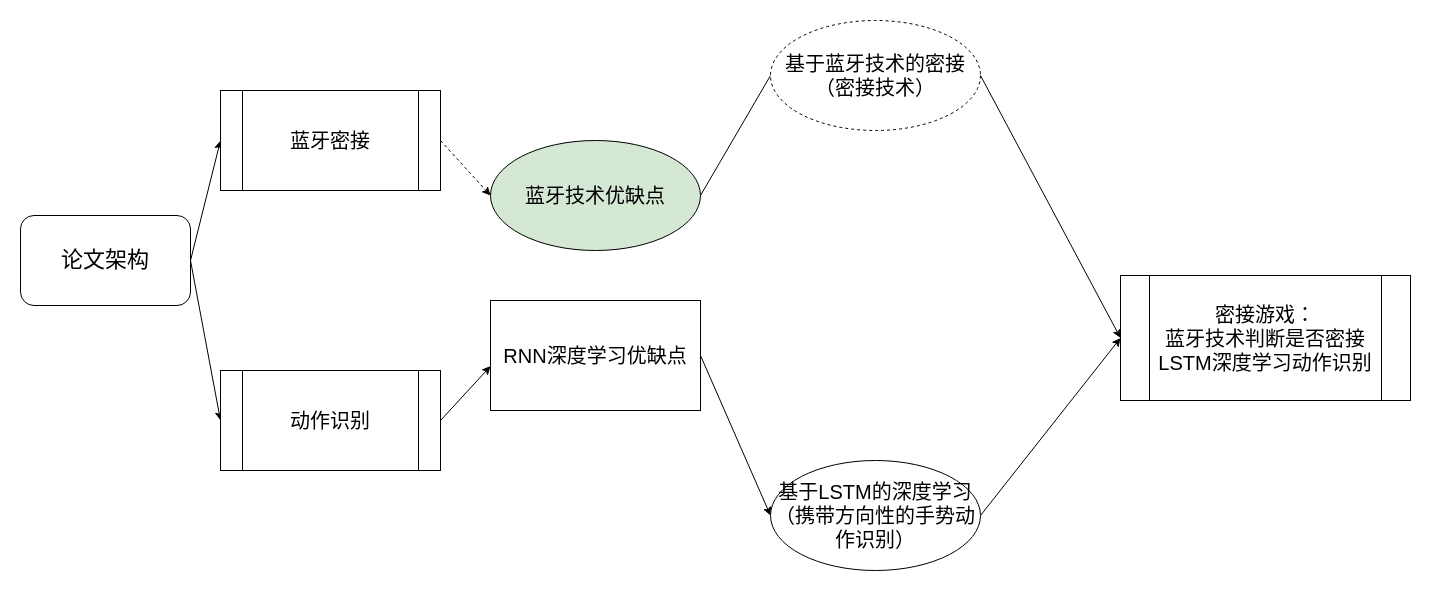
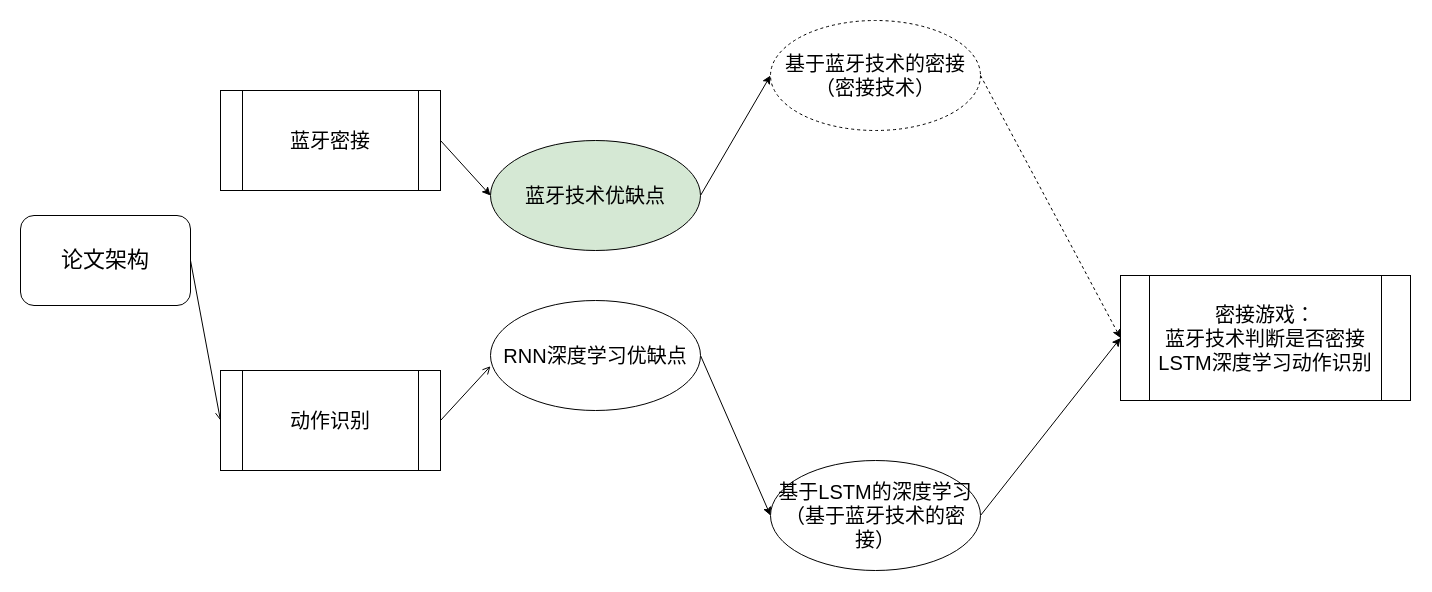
edge "基于蓝牙技术的密接 （密接技术）" -- "蓝牙技术优缺点": arrowhead none -> classic
edge "蓝牙密接" -> "蓝牙技术优缺点": style dashed -> solid
edge "论文架构" -> "蓝牙密接": removed
edge "基于蓝牙技术的密接 （密接技术）" -> "密接游戏： 蓝牙技术判断是否密接 LSTM深度学习动作识别": style solid -> dashed
node "RNN深度学习优缺点": shape rectangle -> ellipse
edge "动作识别" -> "RNN深度学习优缺点": arrowhead classic -> open
edge "论文架构" -> "动作识别": arrowhead classic -> open
node "基于LSTM的深度学习 （携带方向性的手势动作识别）": label "基于LSTM的深度学习 （携带方向性的手势动作识别）" -> "基于LSTM的深度学习 （基于蓝牙技术的密接）"
